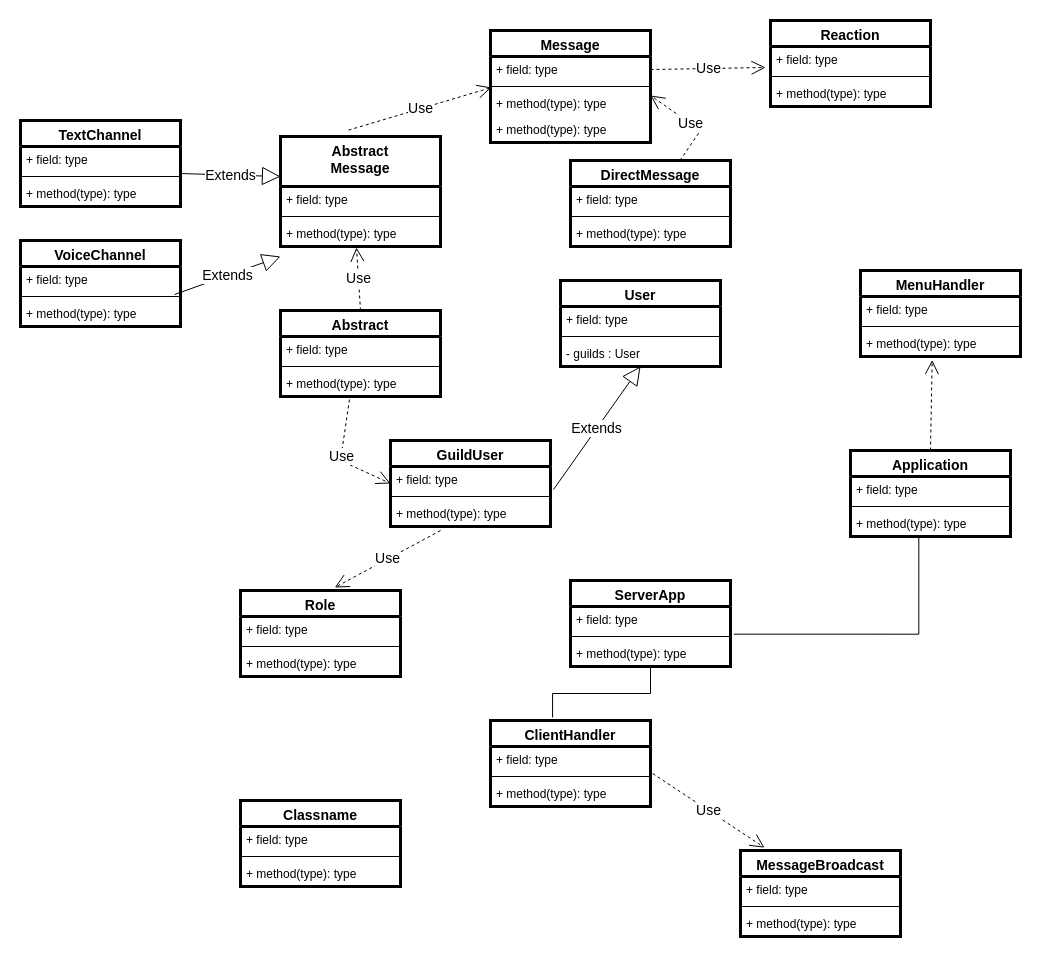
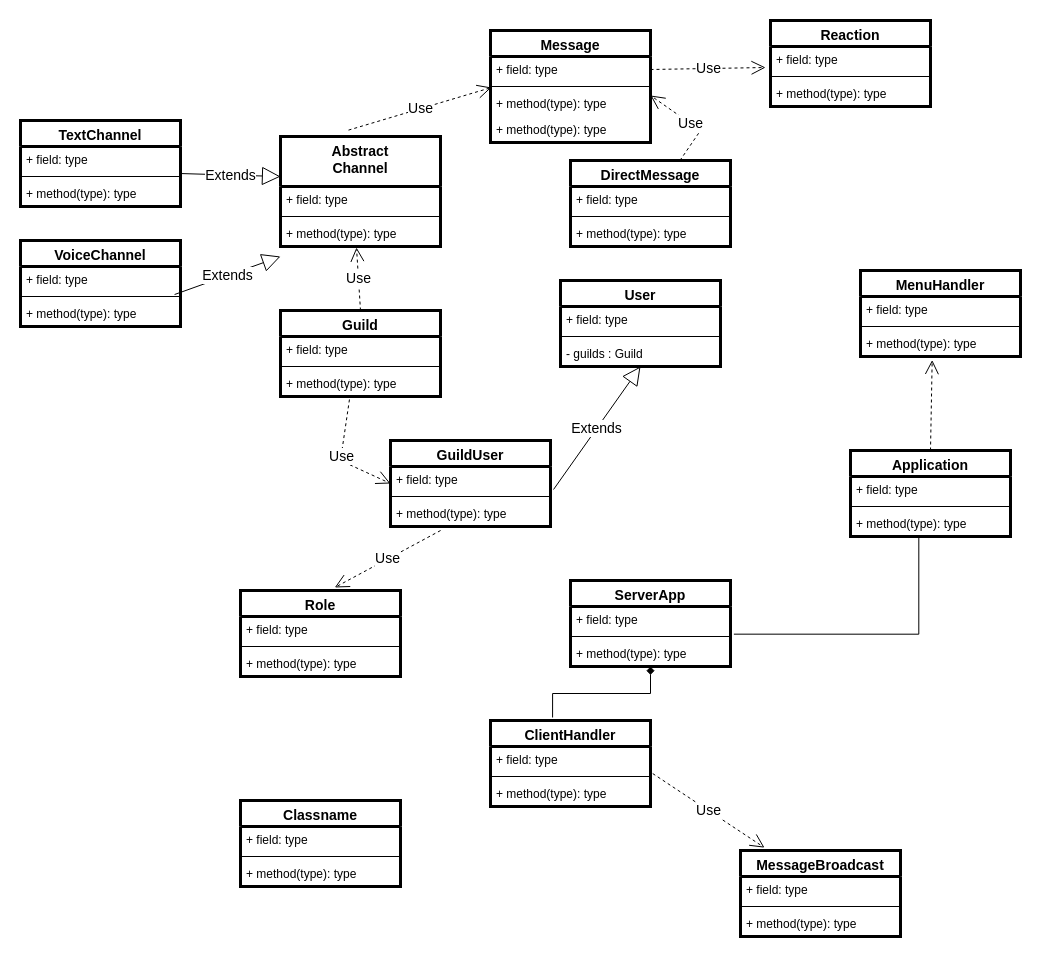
node "Abstract Message": label "Abstract Message" -> "Abstract Channel"
node "Abstract": label "Abstract" -> "Guild"
node "- guilds : User": label "- guilds : User" -> "- guilds : Guild"
edge "ServerApp" -- "ClientHandler": arrowhead none -> diamond
